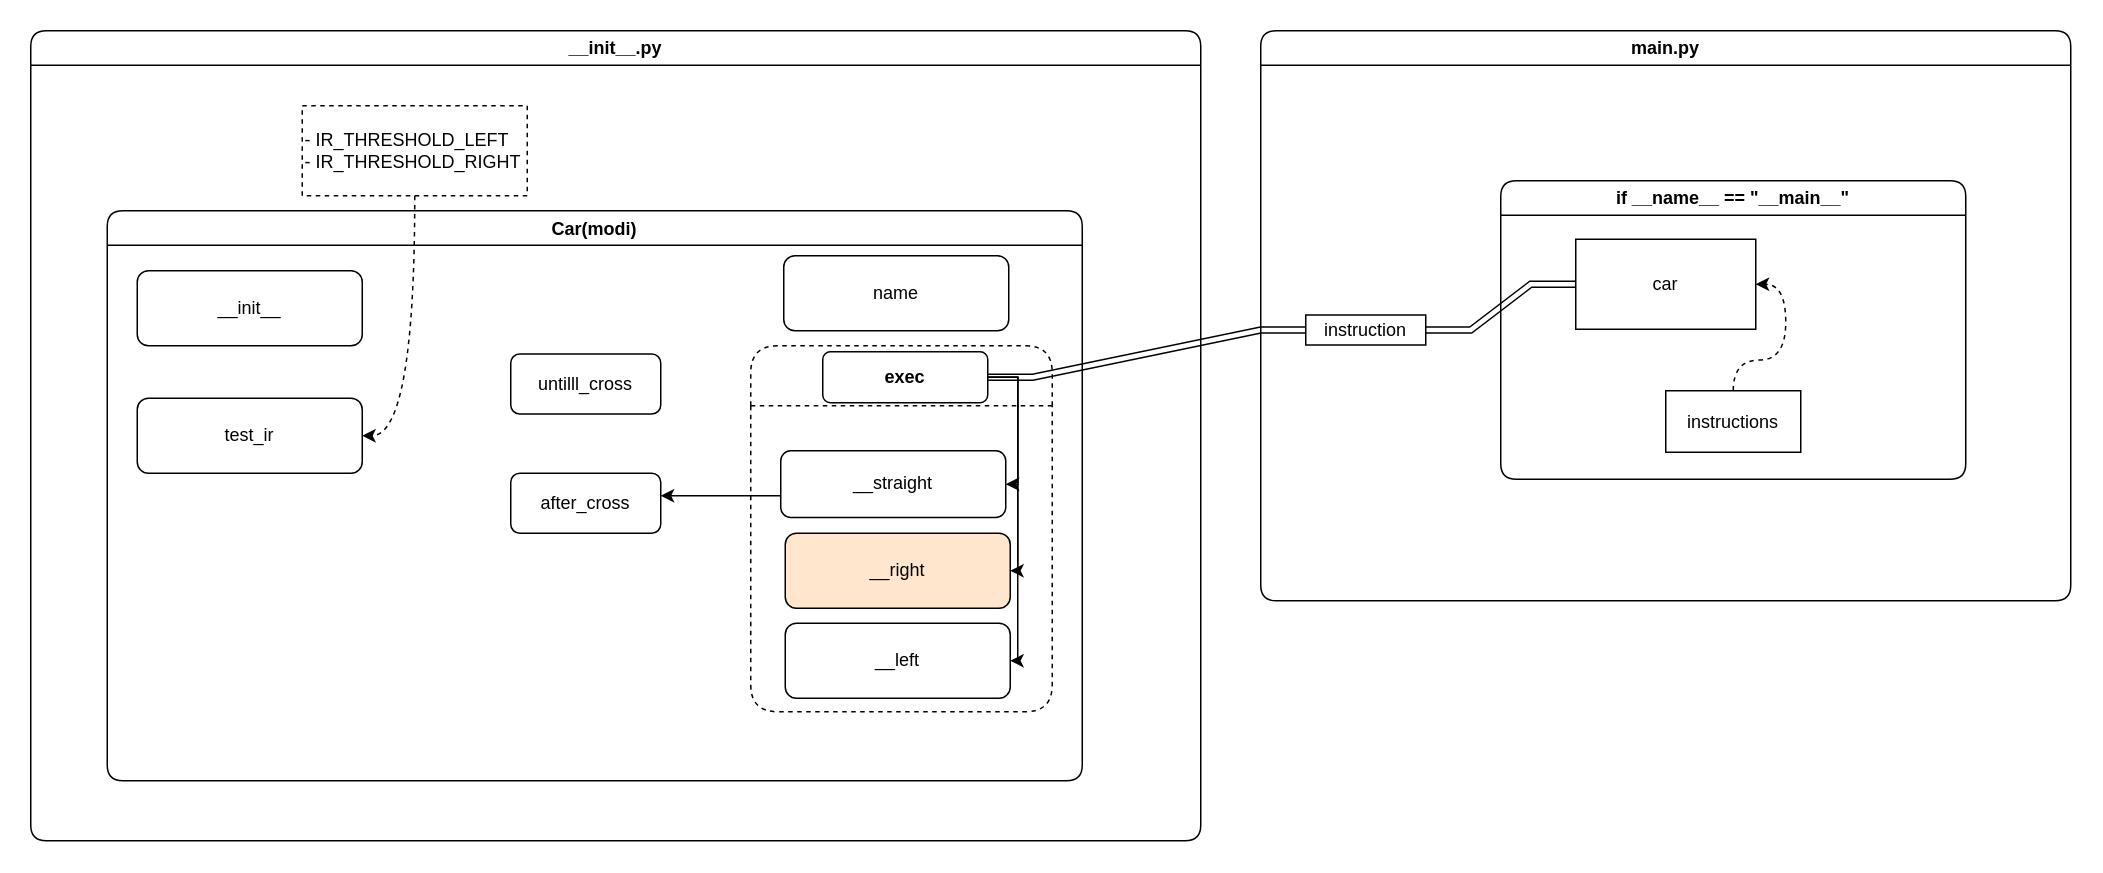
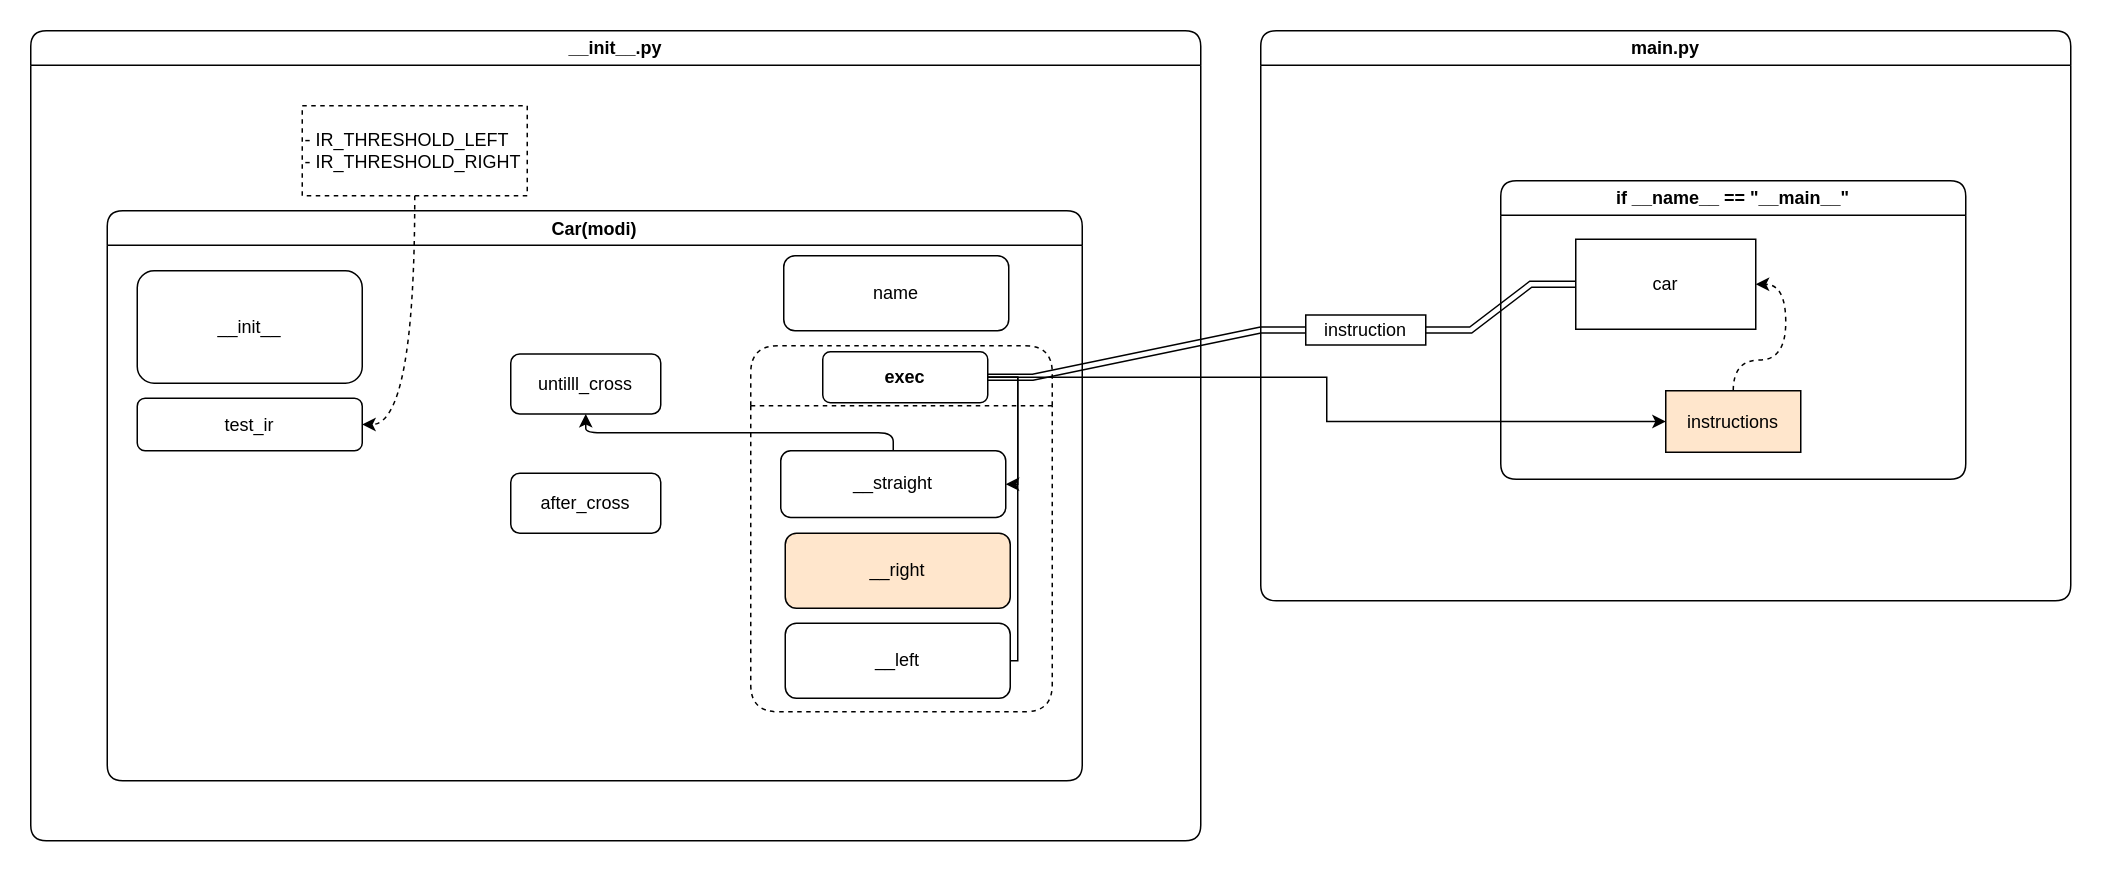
node "__init__": size 225x75 -> 225x113
node "instructions": fillcolor #ffffff -> #ffe6cc
edge "__straight" -> "untilll_cross": added
node "test_ir": size 225x75 -> 225x53
edge "__straight" -> "after_cross": removed
edge "exec" -> "__right": now "exec" -> "instructions"
edge "exec" -> "__left": arrowhead classic -> none
